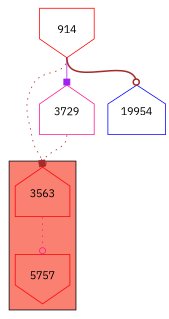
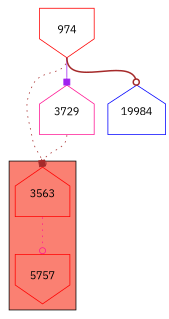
node "914": label "914" -> "974"
node "19954": label "19954" -> "19984"
